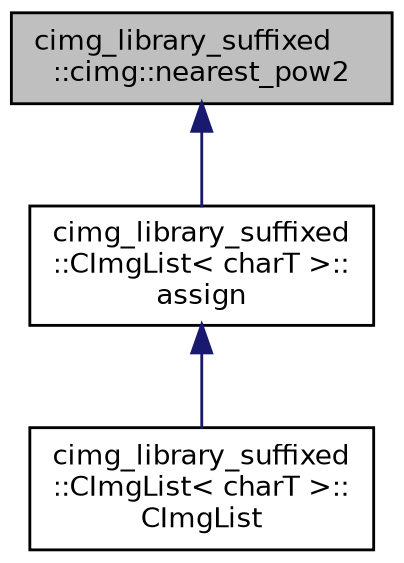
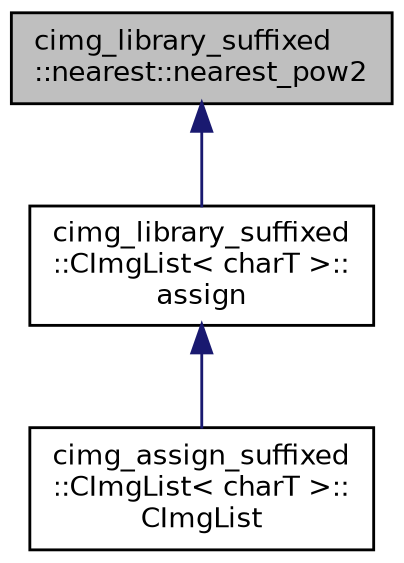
node "cimg_library_suffixed ::cimg::nearest_pow2": label "cimg_library_suffixed ::cimg::nearest_pow2" -> "cimg_library_suffixed ::nearest::nearest_pow2"
node "cimg_library_suffixed ::CImgList< charT >:: CImgList": label "cimg_library_suffixed ::CImgList< charT >:: CImgList" -> "cimg_assign_suffixed ::CImgList< charT >:: CImgList"
